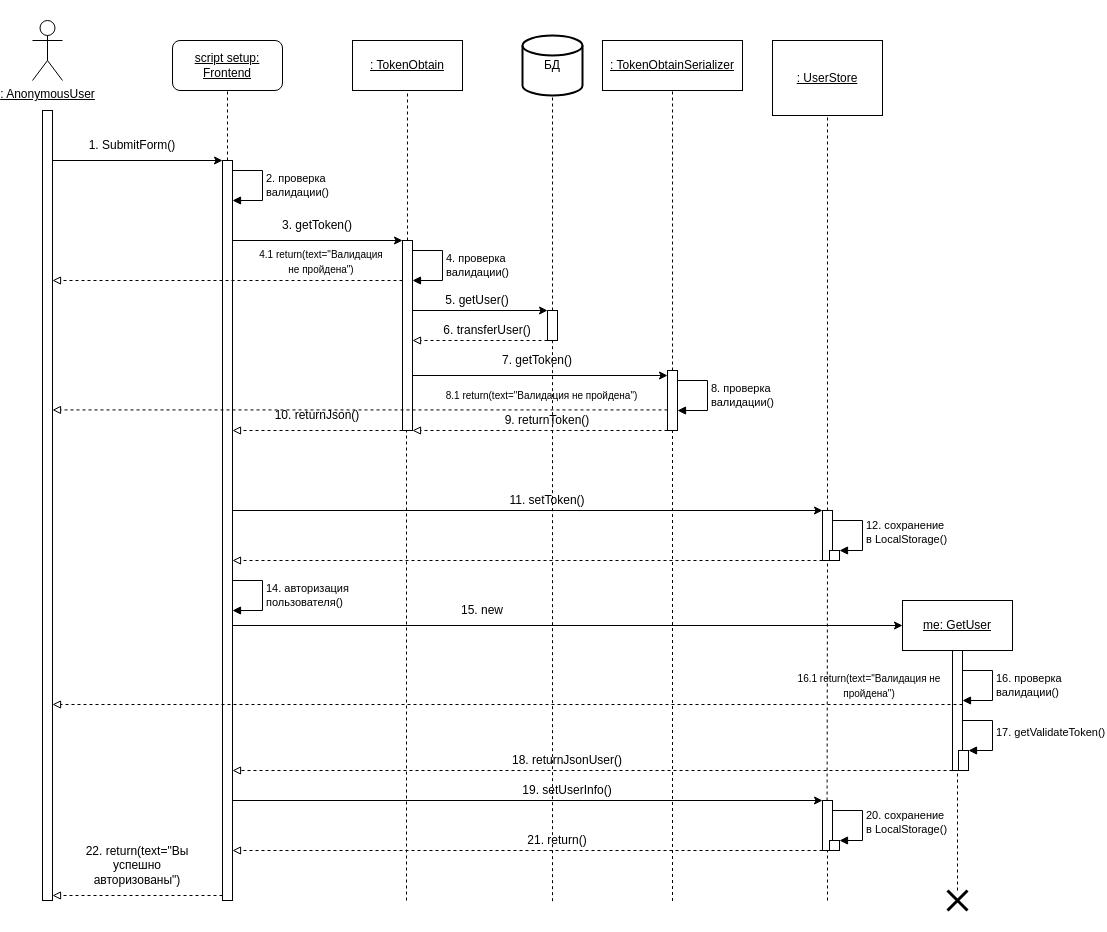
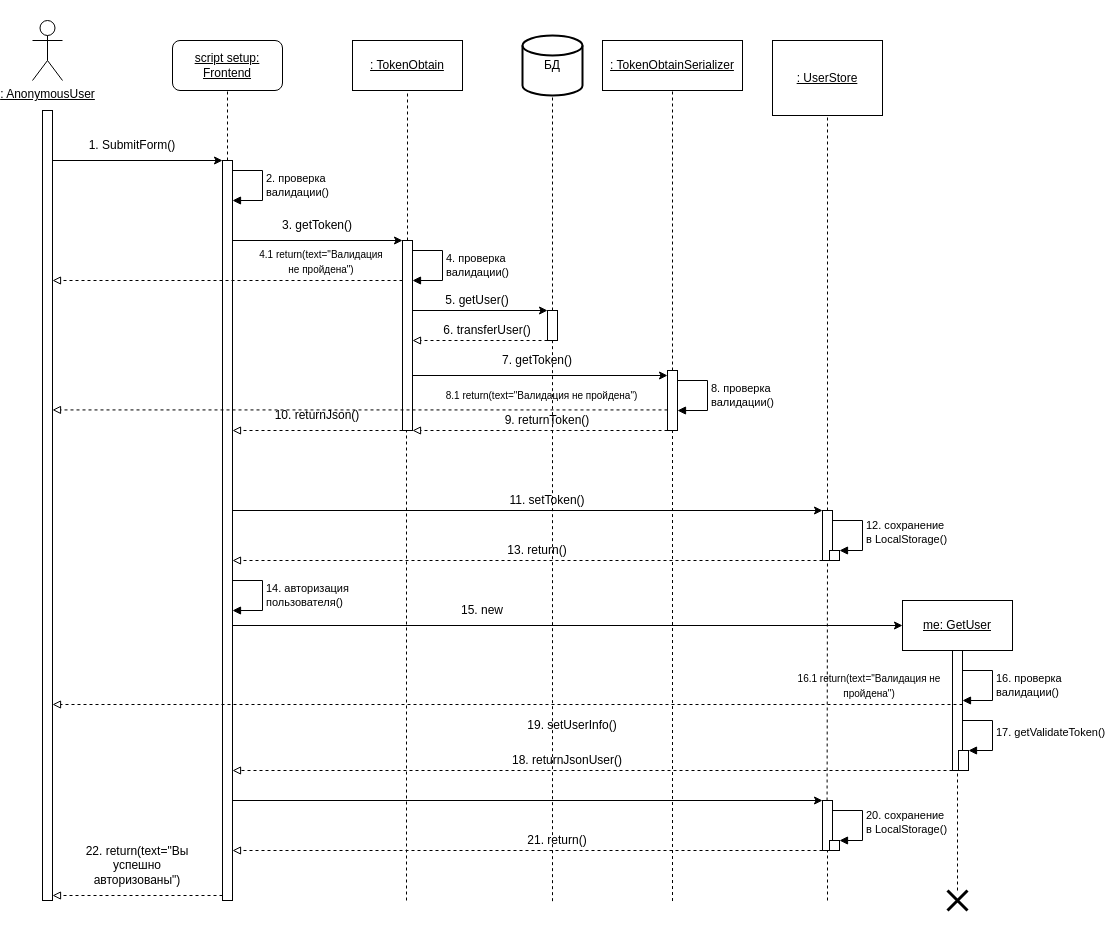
node "13. return()": added
node "19. setUserInfo()": moved (568, 791) -> (573, 726)
